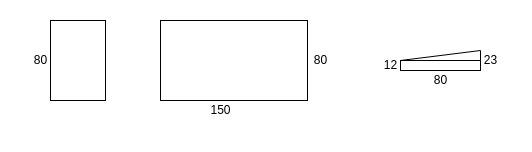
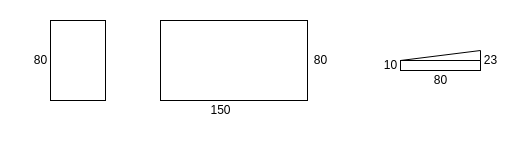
node "12": label "12" -> "10"
